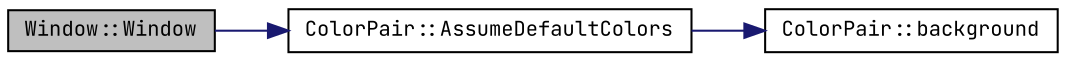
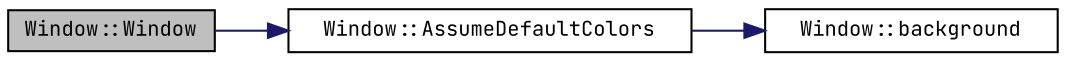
node "ColorPair::AssumeDefaultColors": label "ColorPair::AssumeDefaultColors" -> "Window::AssumeDefaultColors"
node "ColorPair::background": label "ColorPair::background" -> "Window::background"
